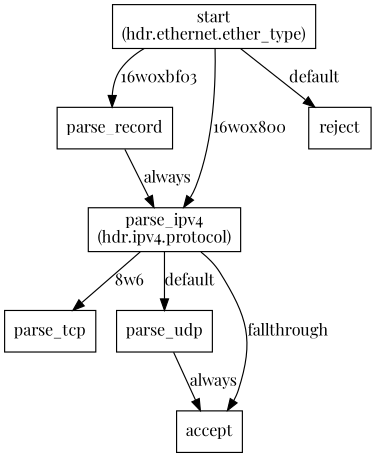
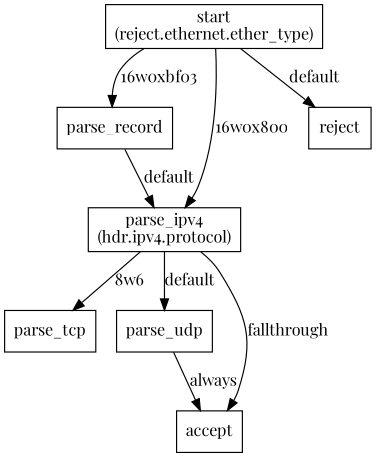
node "start (hdr.ethernet.ether_type)": label "start (hdr.ethernet.ether_type)" -> "start (reject.ethernet.ether_type)"
edge "parse_record" -> "parse_ipv4 (hdr.ipv4.protocol)": label "always" -> "default"
